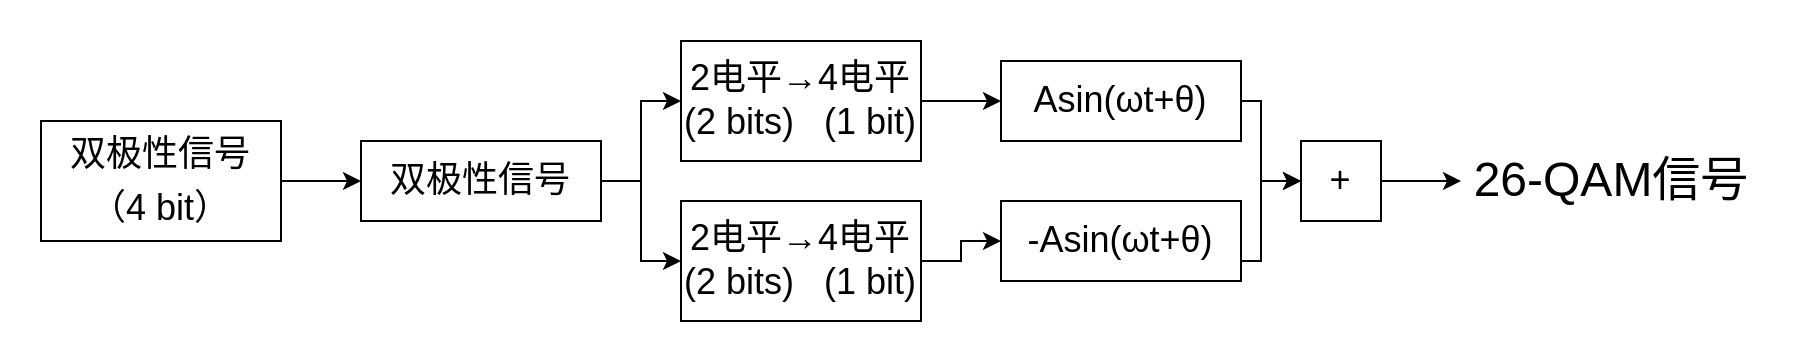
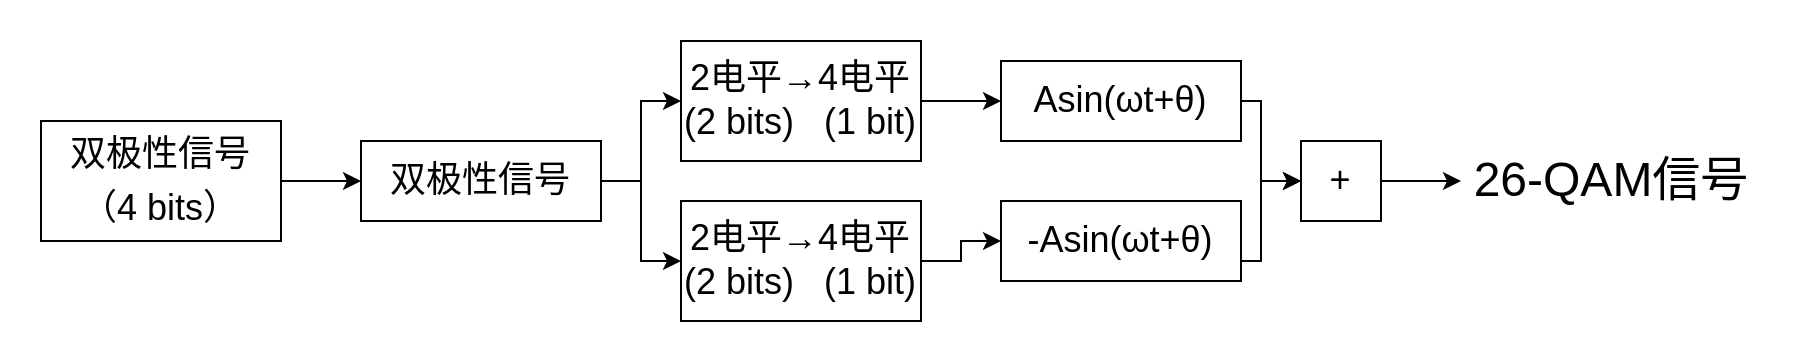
node "双极性信号 （4 bit）": label "双极性信号 （4 bit）" -> "双极性信号 （4 bits）"
